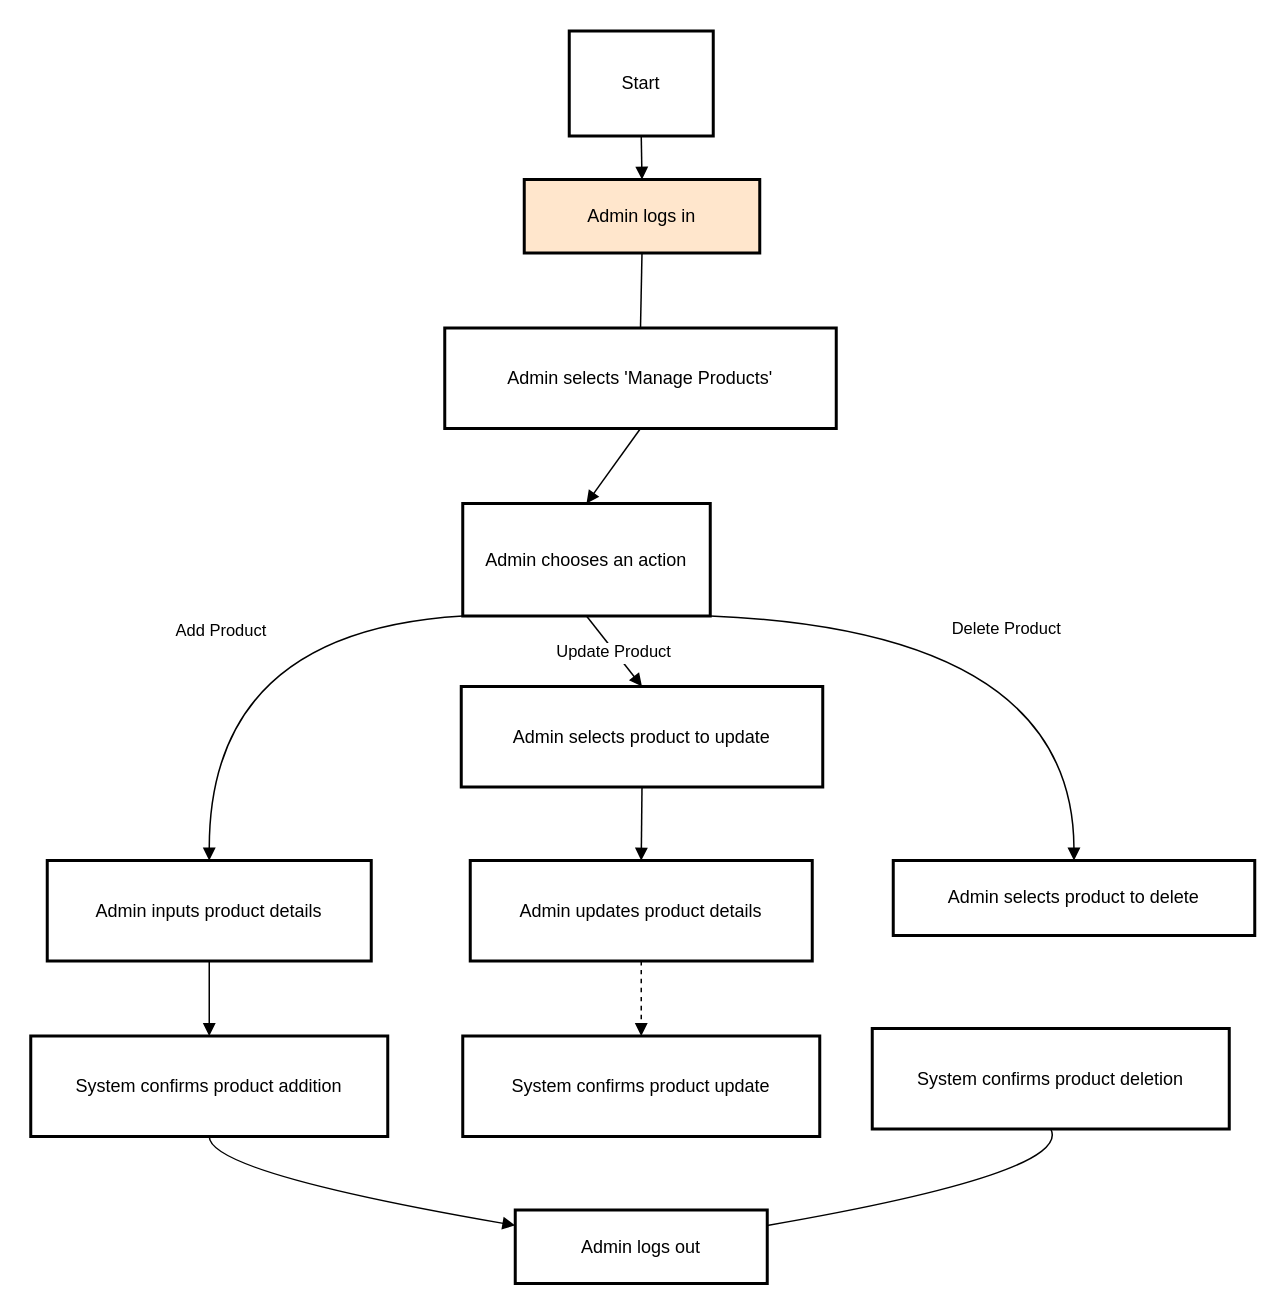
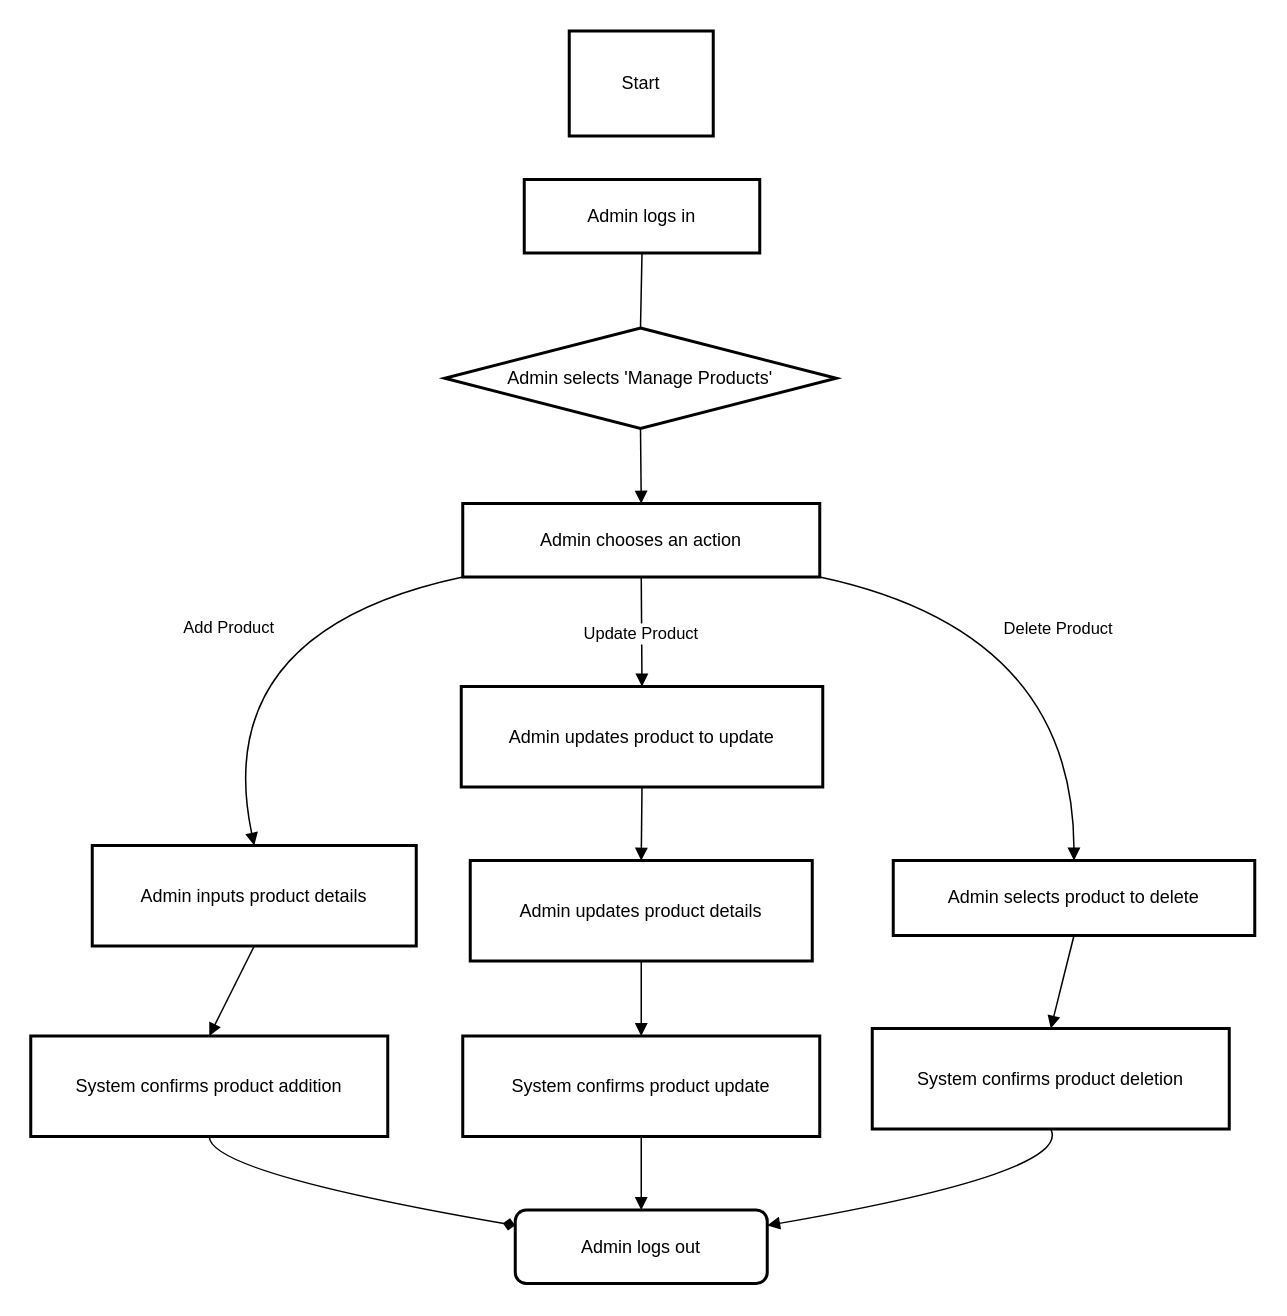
edge "Start" -> "Admin logs in": removed
node "Admin logs in": fillcolor #ffe6cc -> #ffffff
node "Admin selects 'Manage Products'": shape rectangle -> diamond
node "Admin chooses an action": size 248x113 -> 357x74
node "Admin selects product to update": label "Admin selects product to update" -> "Admin updates product to update"
node "Admin inputs product details": moved (209, 911) -> (254, 896)
edge "Admin selects product to delete" -> "System confirms product deletion": added
edge "Admin updates product details" -> "System confirms product update": style dashed -> solid
edge "System confirms product update" -> "Admin logs out": added
edge "System confirms product addition" -> "Admin logs out": arrowhead block -> diamond
edge "System confirms product deletion" -- "Admin logs out": arrowhead none -> block
node "Admin logs out": shape rectangle -> rounded rectangle
